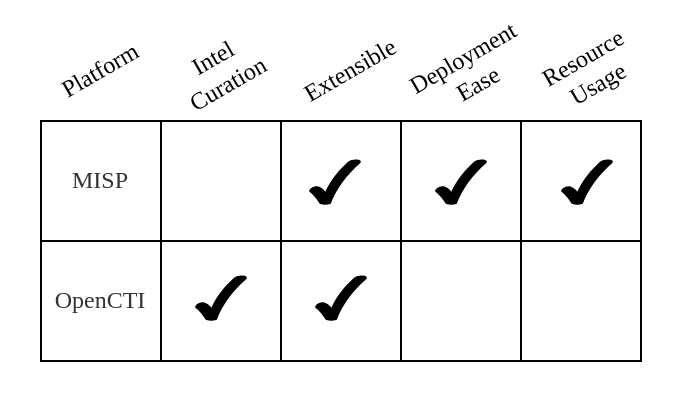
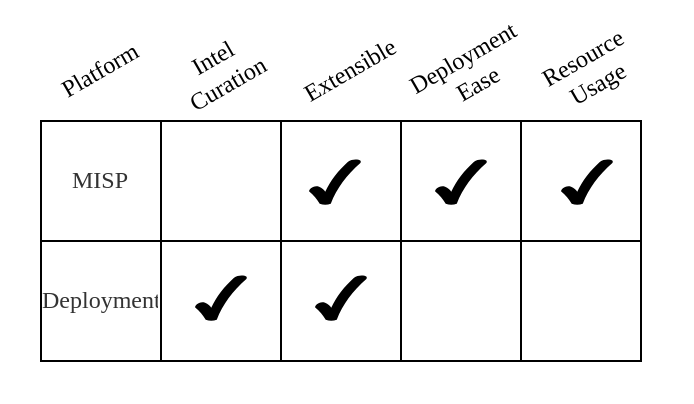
node "OpenCTI": label "OpenCTI" -> "Deployment"
